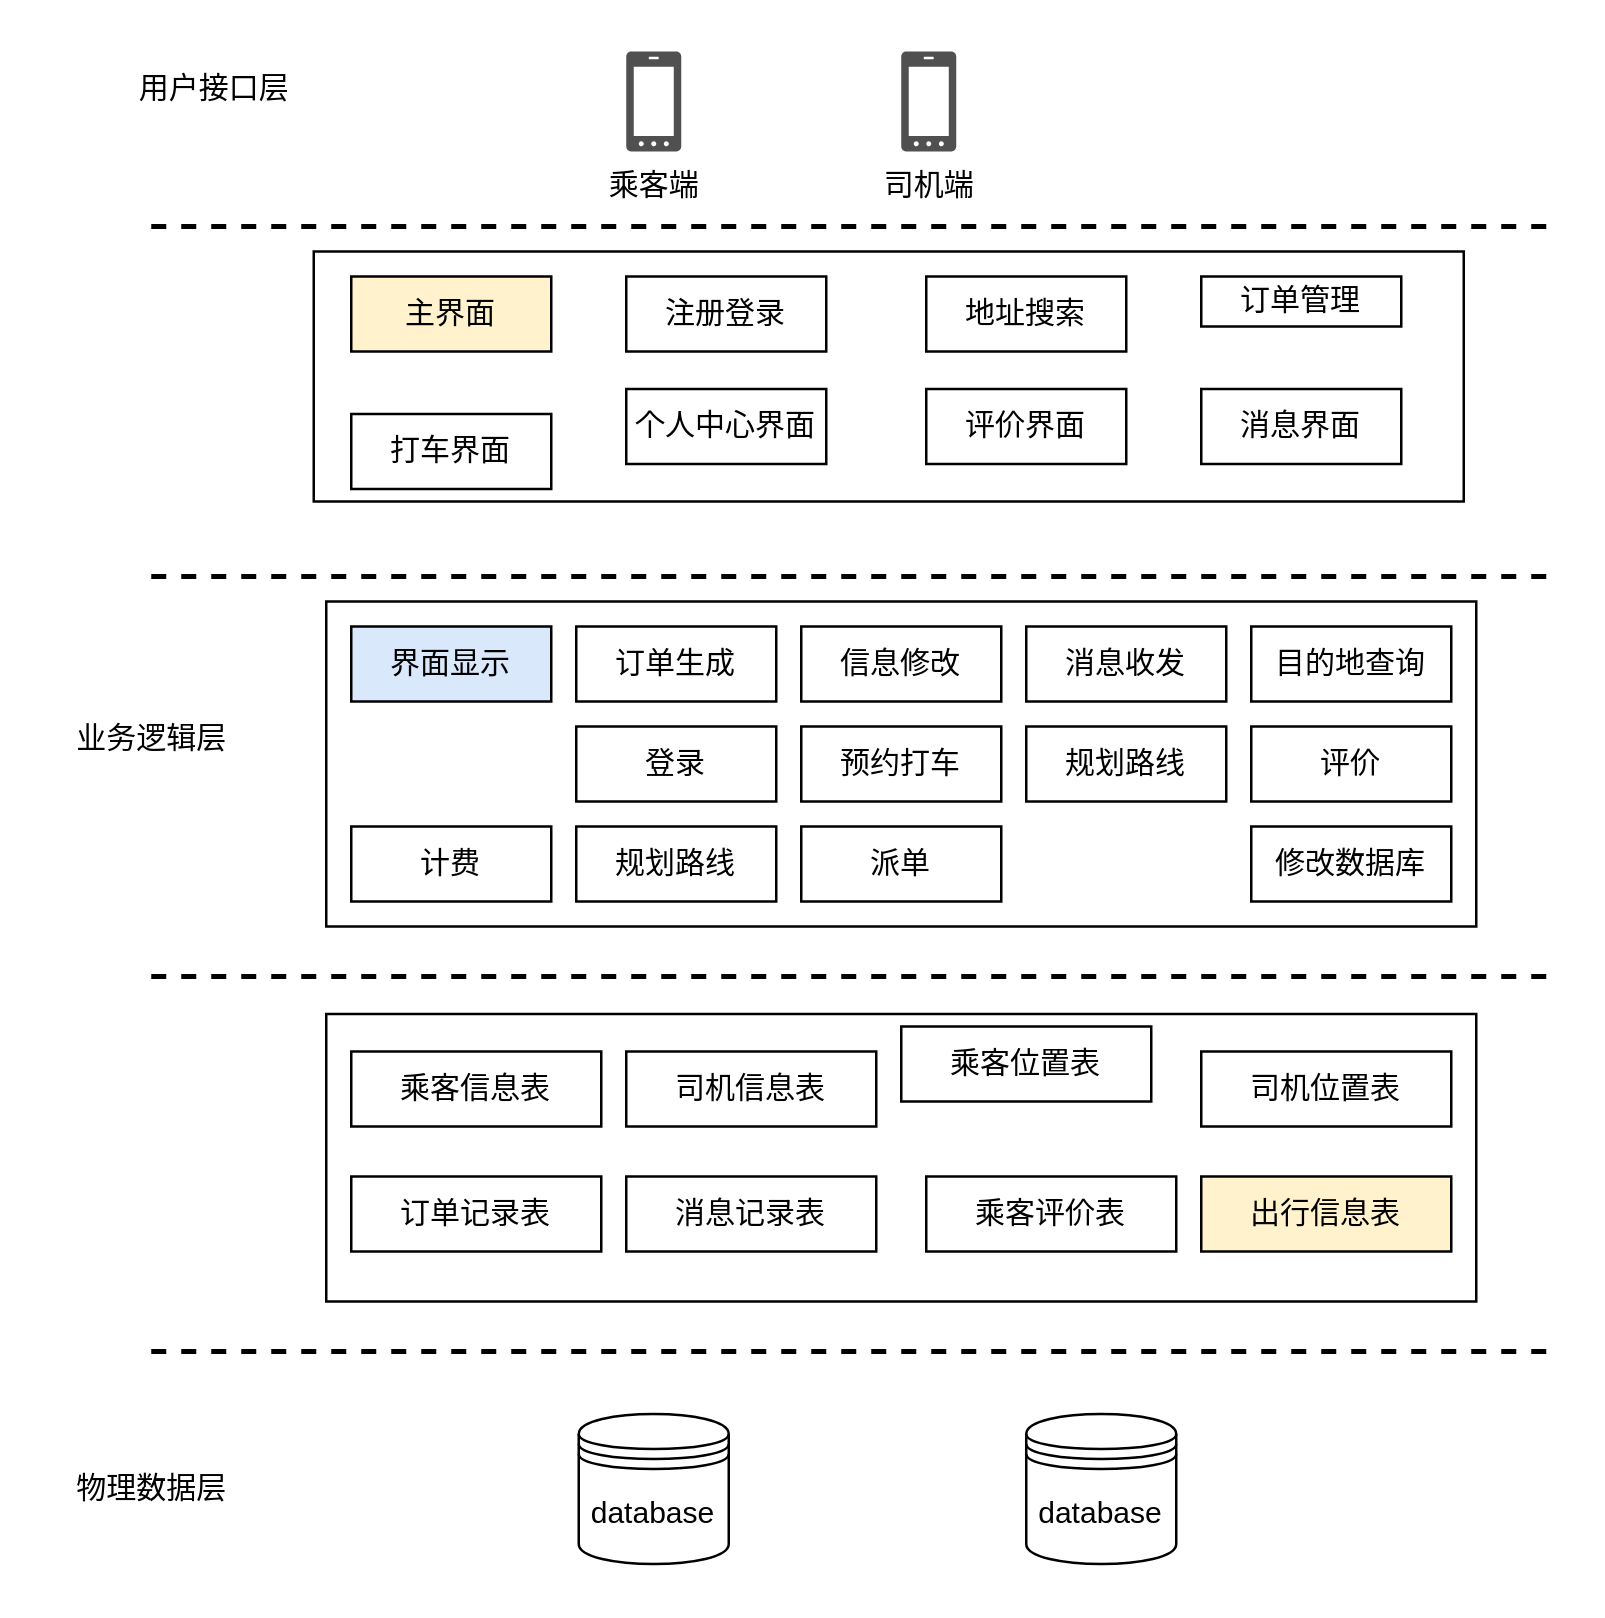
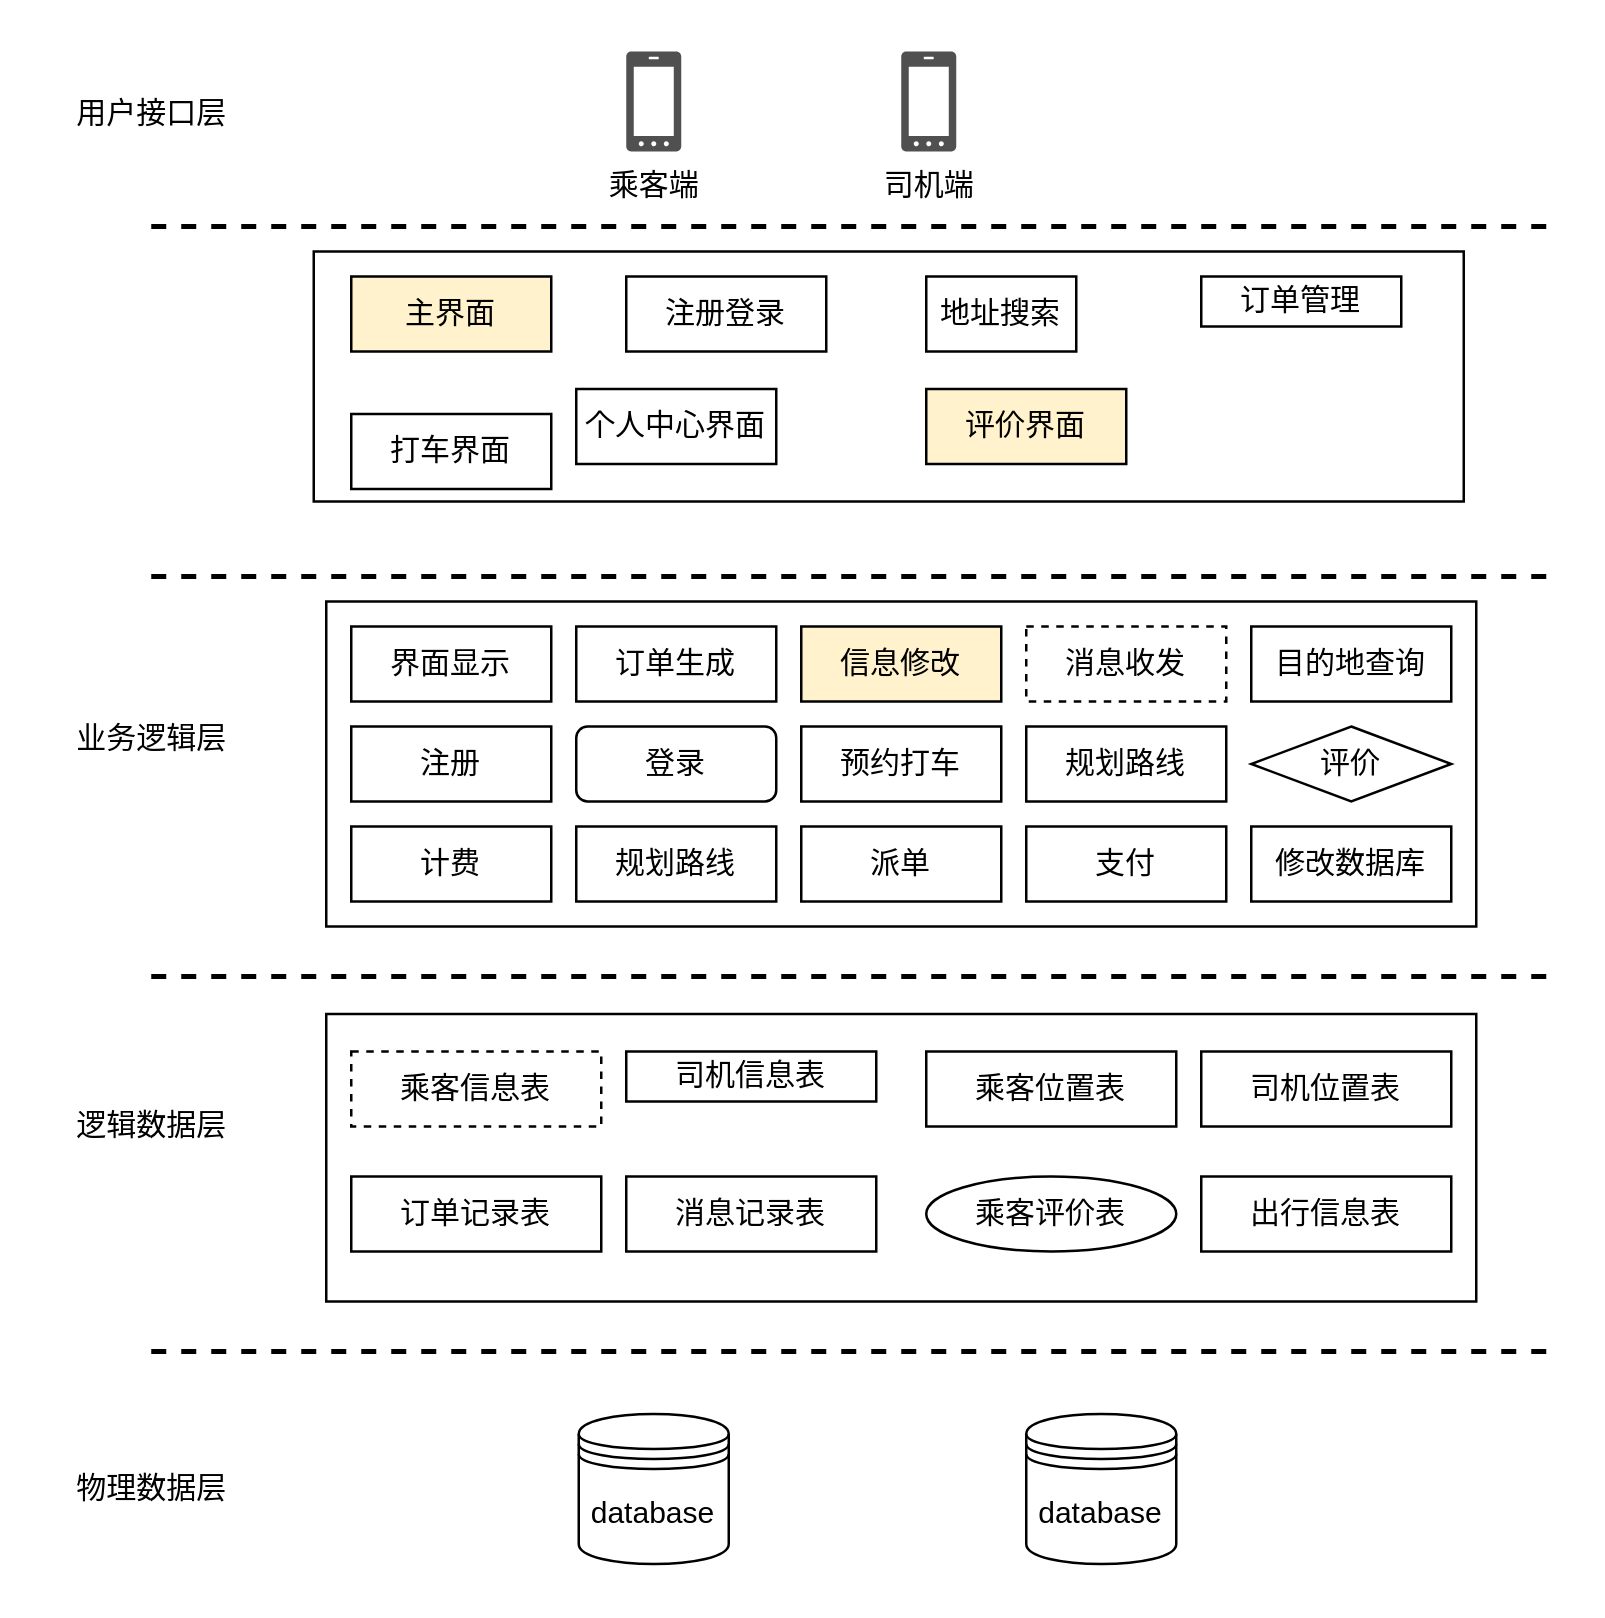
node "用户接口层": moved (214, 89) -> (151, 114)
node "地址搜索": size 200x75 -> 150x75
node "个人中心界面": moved (726, 426) -> (676, 426)
node "评价界面": fillcolor #ffffff -> #fff2cc
node "消息界面": removed
node "界面显示": fillcolor #dae8fc -> #ffffff
node "信息修改": fillcolor #ffffff -> #fff2cc
node "消息收发": style solid -> dashed
node "注册": added
node "登录": shape rectangle -> rounded rectangle
node "评价": shape rectangle -> diamond
node "支付": added
node "乘客位置表": moved (1026, 1064) -> (1051, 1089)
node "乘客信息表": style solid -> dashed
node "司机信息表": size 250x75 -> 250x50
node "逻辑数据层": added
node "乘客评价表": shape rectangle -> ellipse
node "出行信息表": fillcolor #fff2cc -> #ffffff
